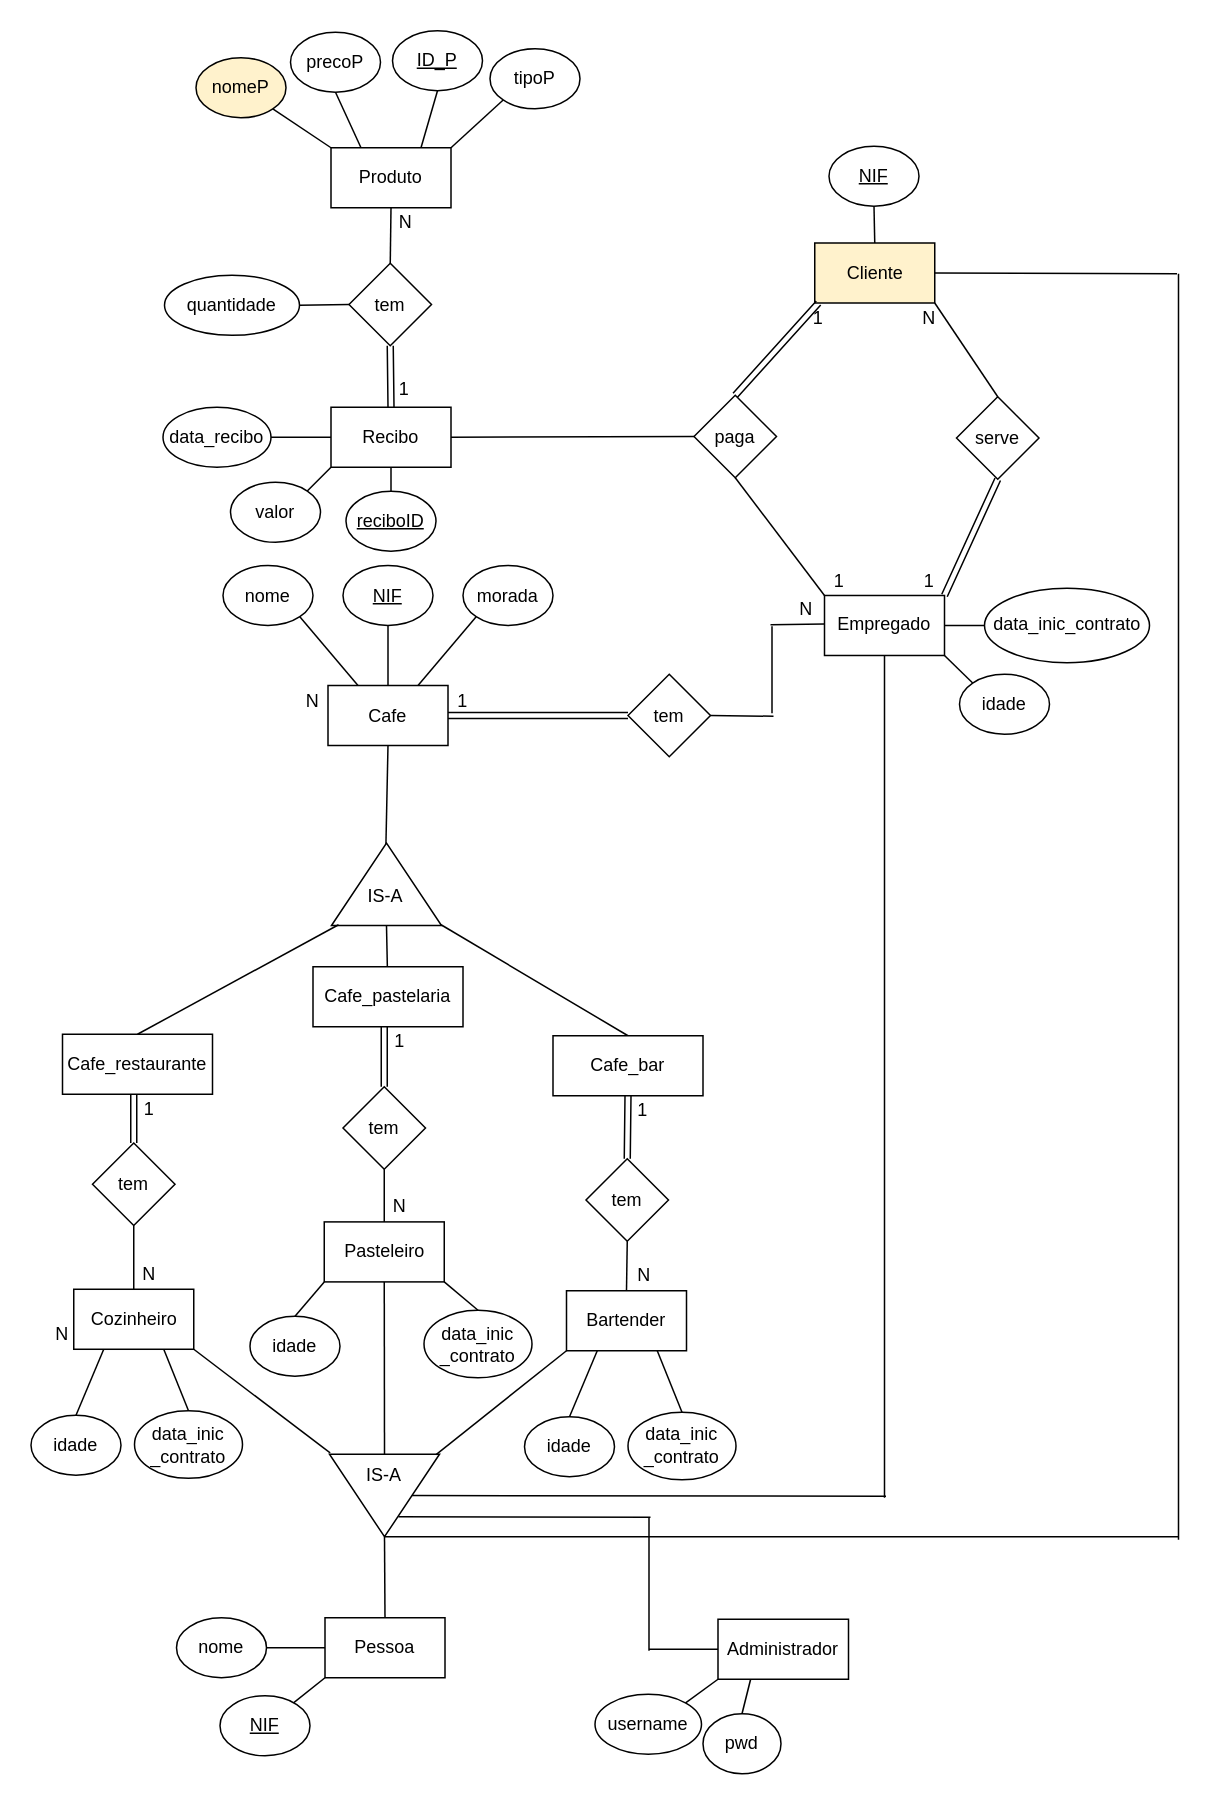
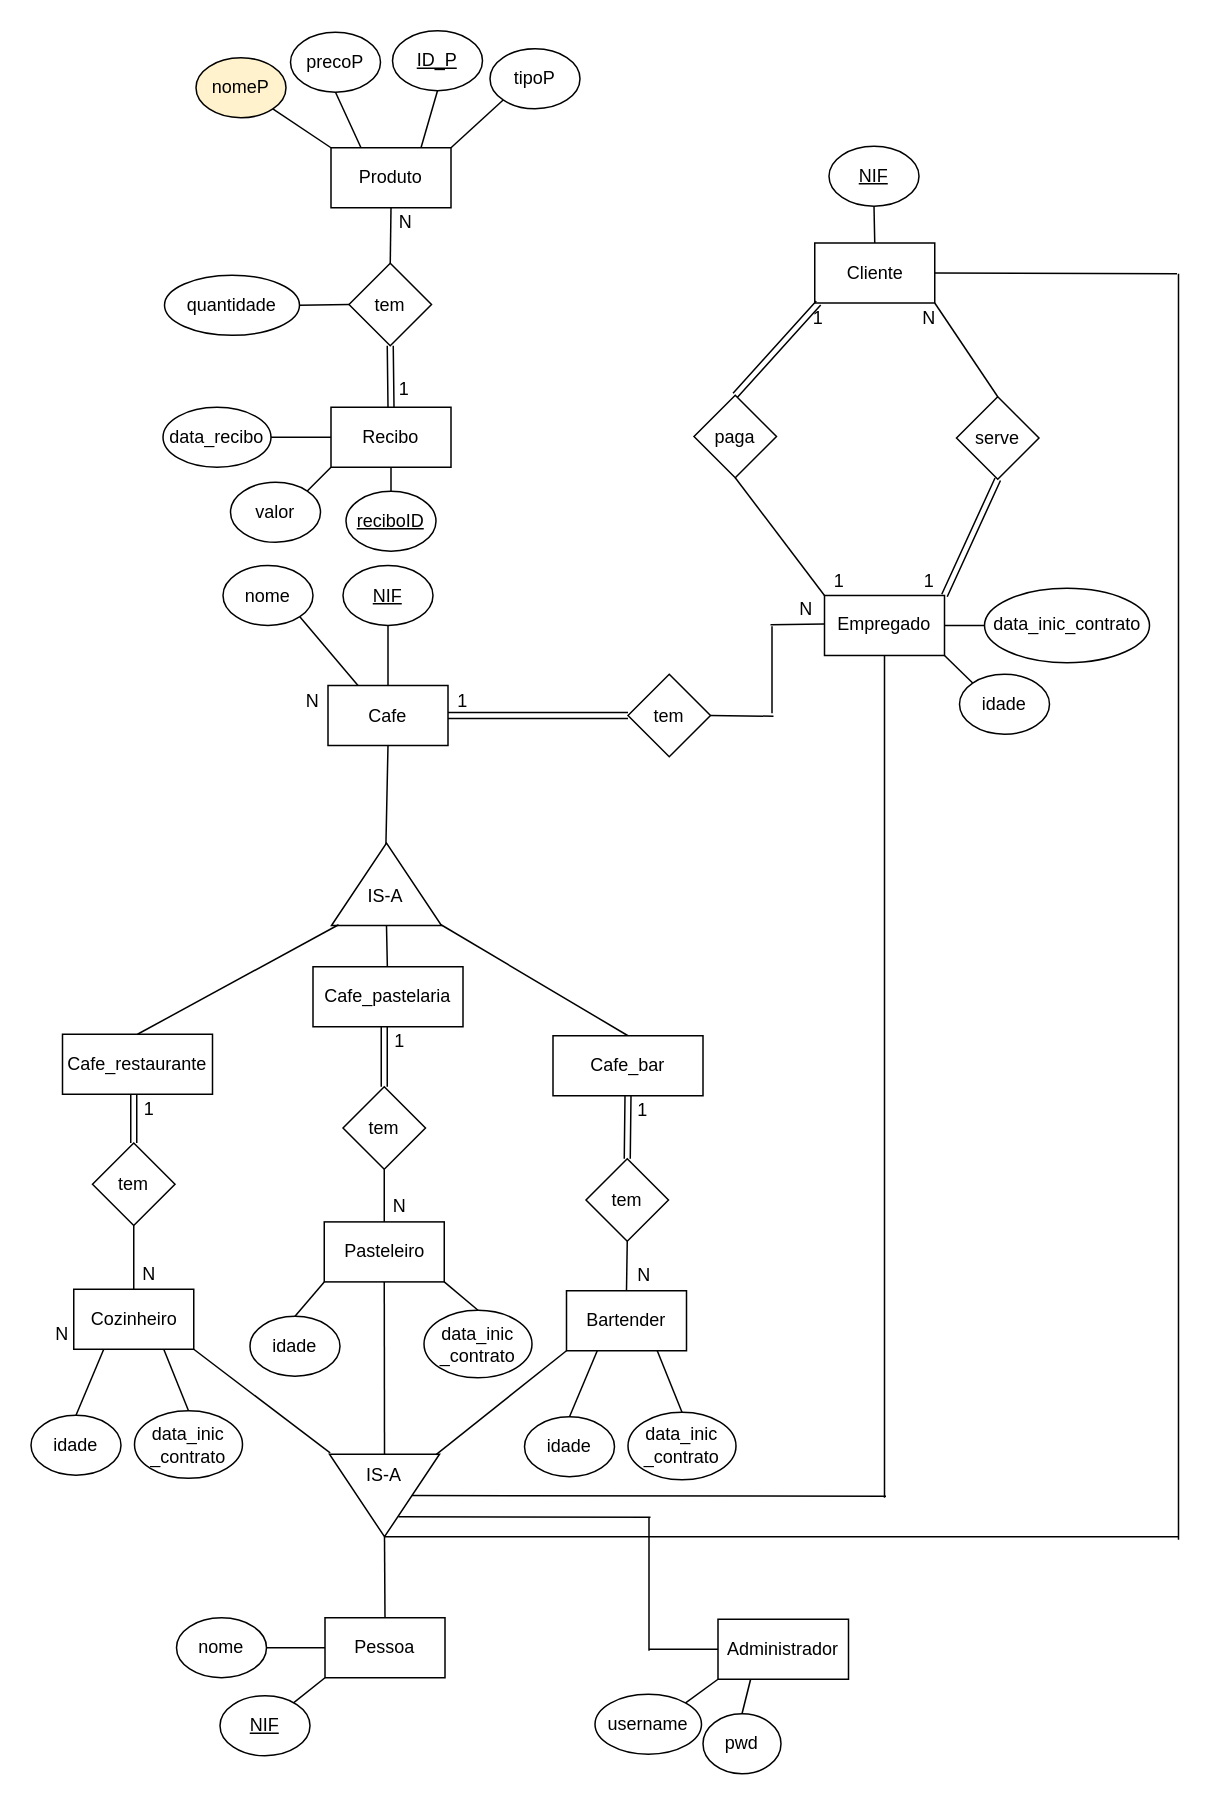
node "Cliente": fillcolor #fff2cc -> #ffffff
edge "paga" -- "Recibo": removed
node "morada": removed
edge "morada" -- "Cafe": removed
